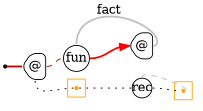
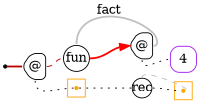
node "4": added
